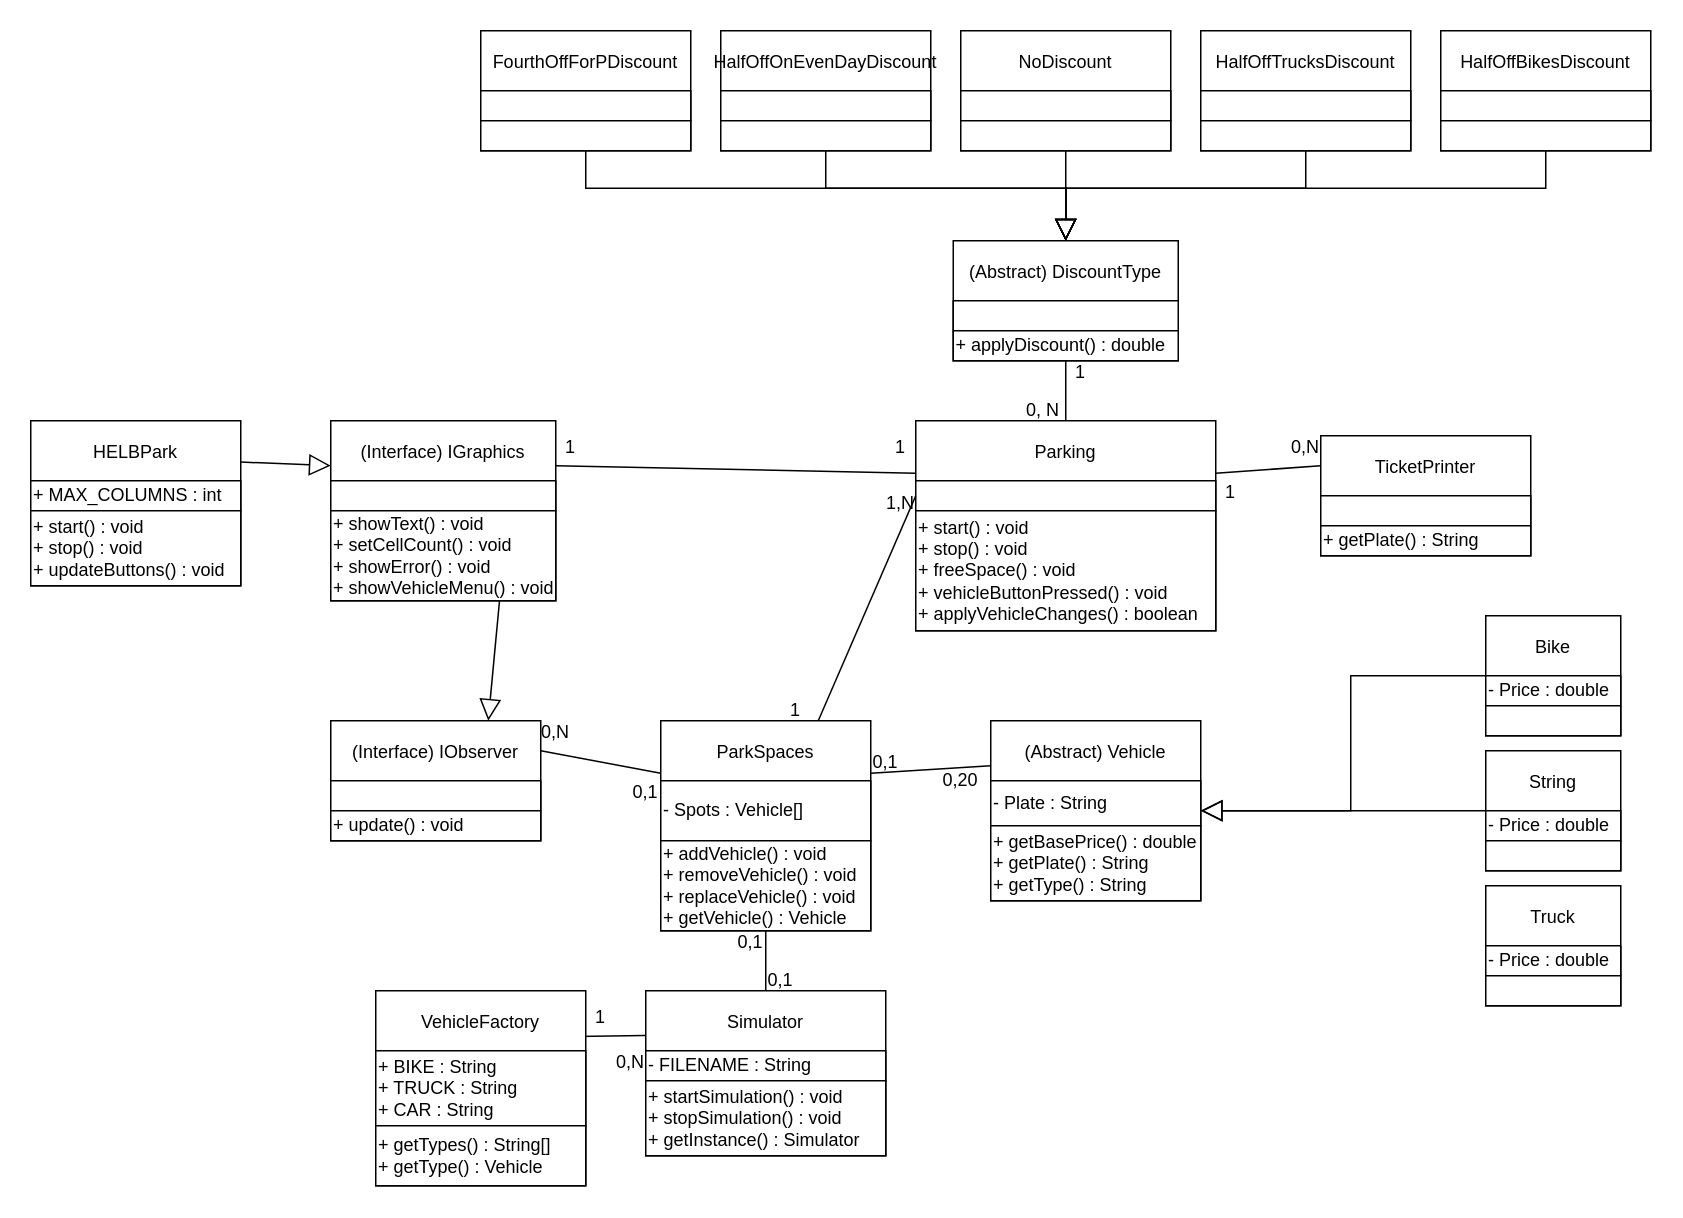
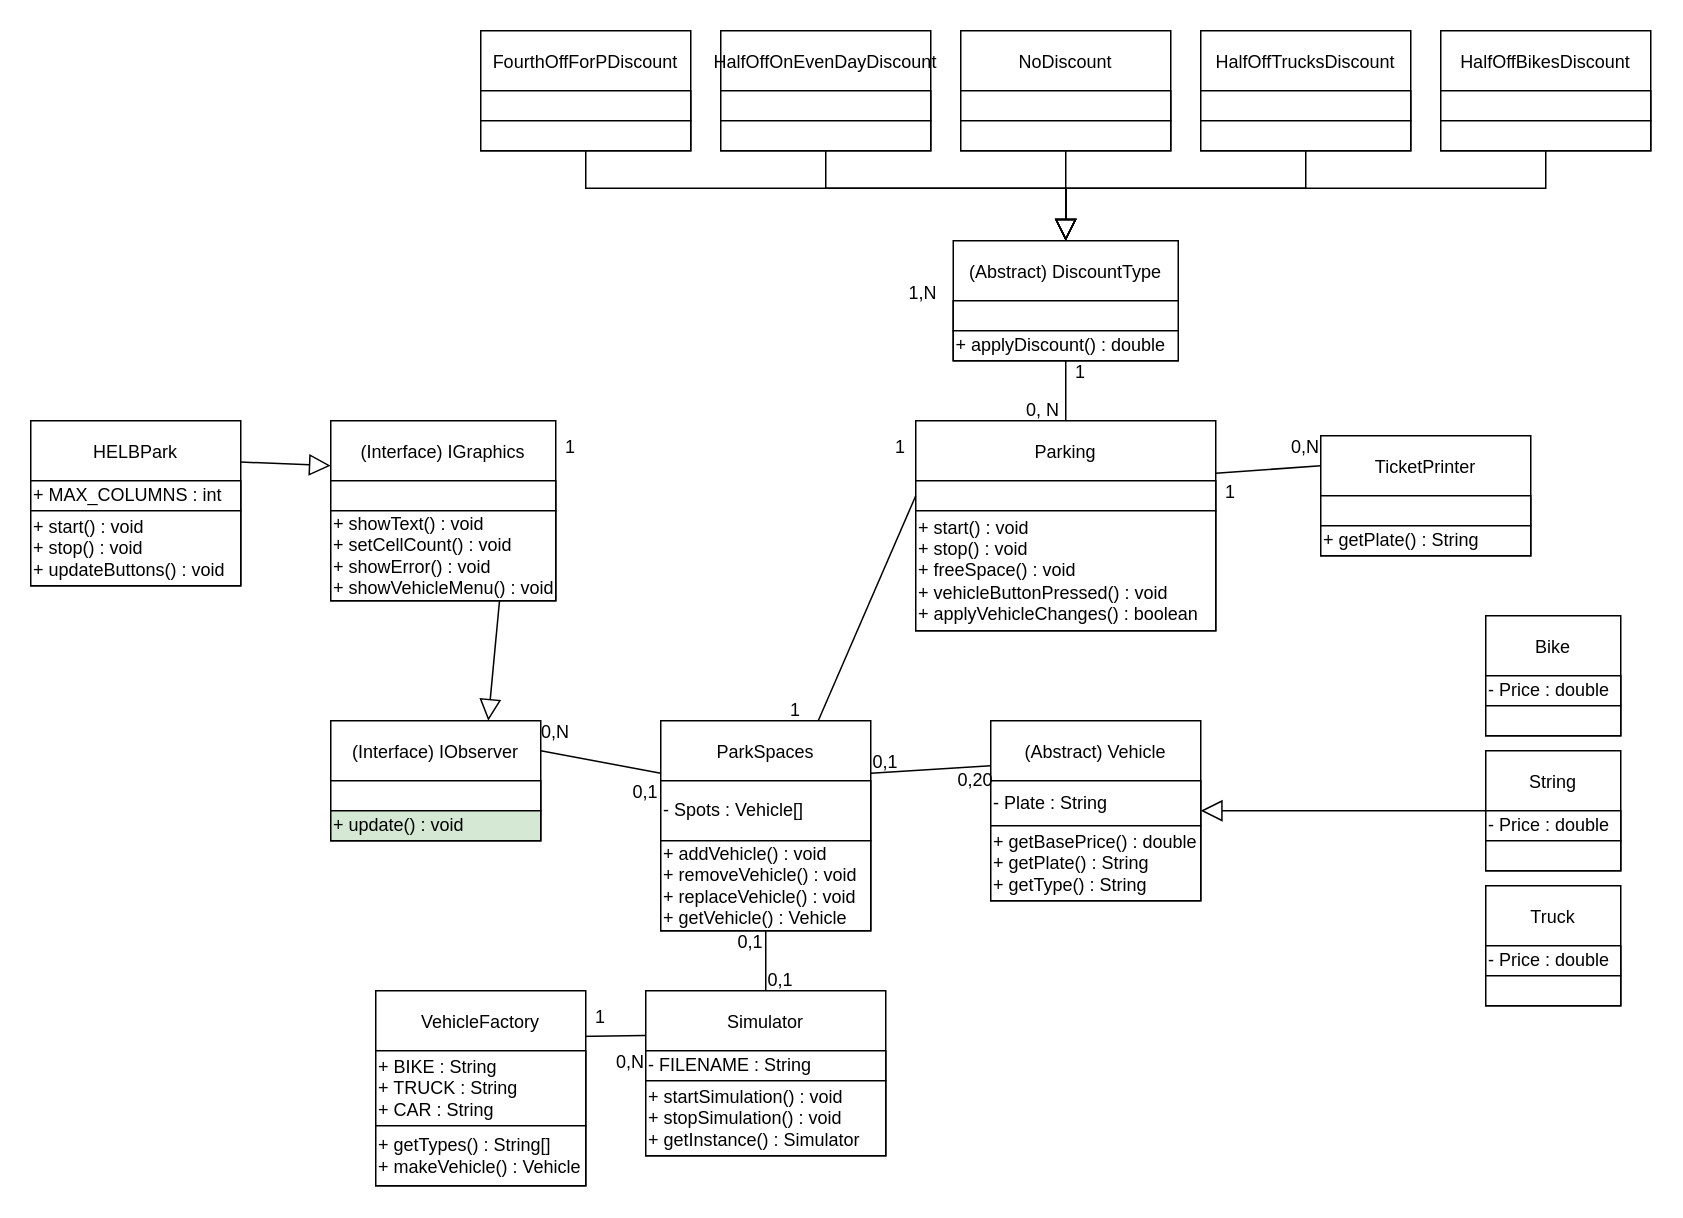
edge "(Interface) IGraphics" -- "Parking": removed
node "1,N": moved (901, 503) -> (923, 293)
edge "Bike" -> "(Abstract) Vehicle": removed
node "0,20": moved (961, 781) -> (976, 781)
node "+ update() : void": fillcolor #ffffff -> #d5e8d4
node "+ getTypes() : String[] + getType() : Vehicle": label "+ getTypes() : String[] + getType() : Vehicle" -> "+ getTypes() : String[] + makeVehicle() : Vehicle"
